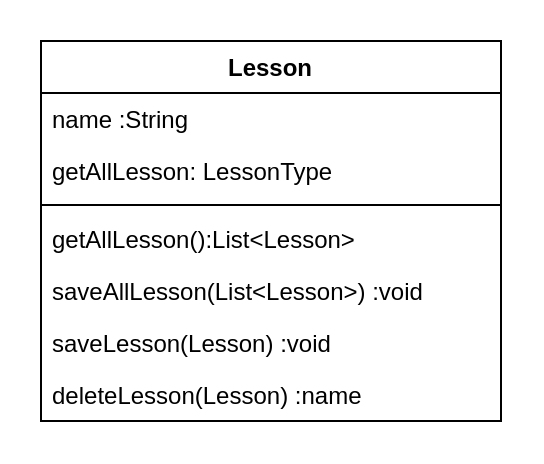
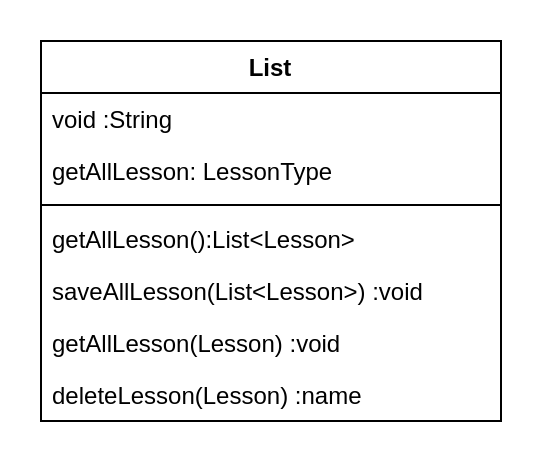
node "Lesson": label "Lesson" -> "List"
node "name :String": label "name :String" -> "void :String"
node "saveLesson(Lesson) :void": label "saveLesson(Lesson) :void" -> "getAllLesson(Lesson) :void"
